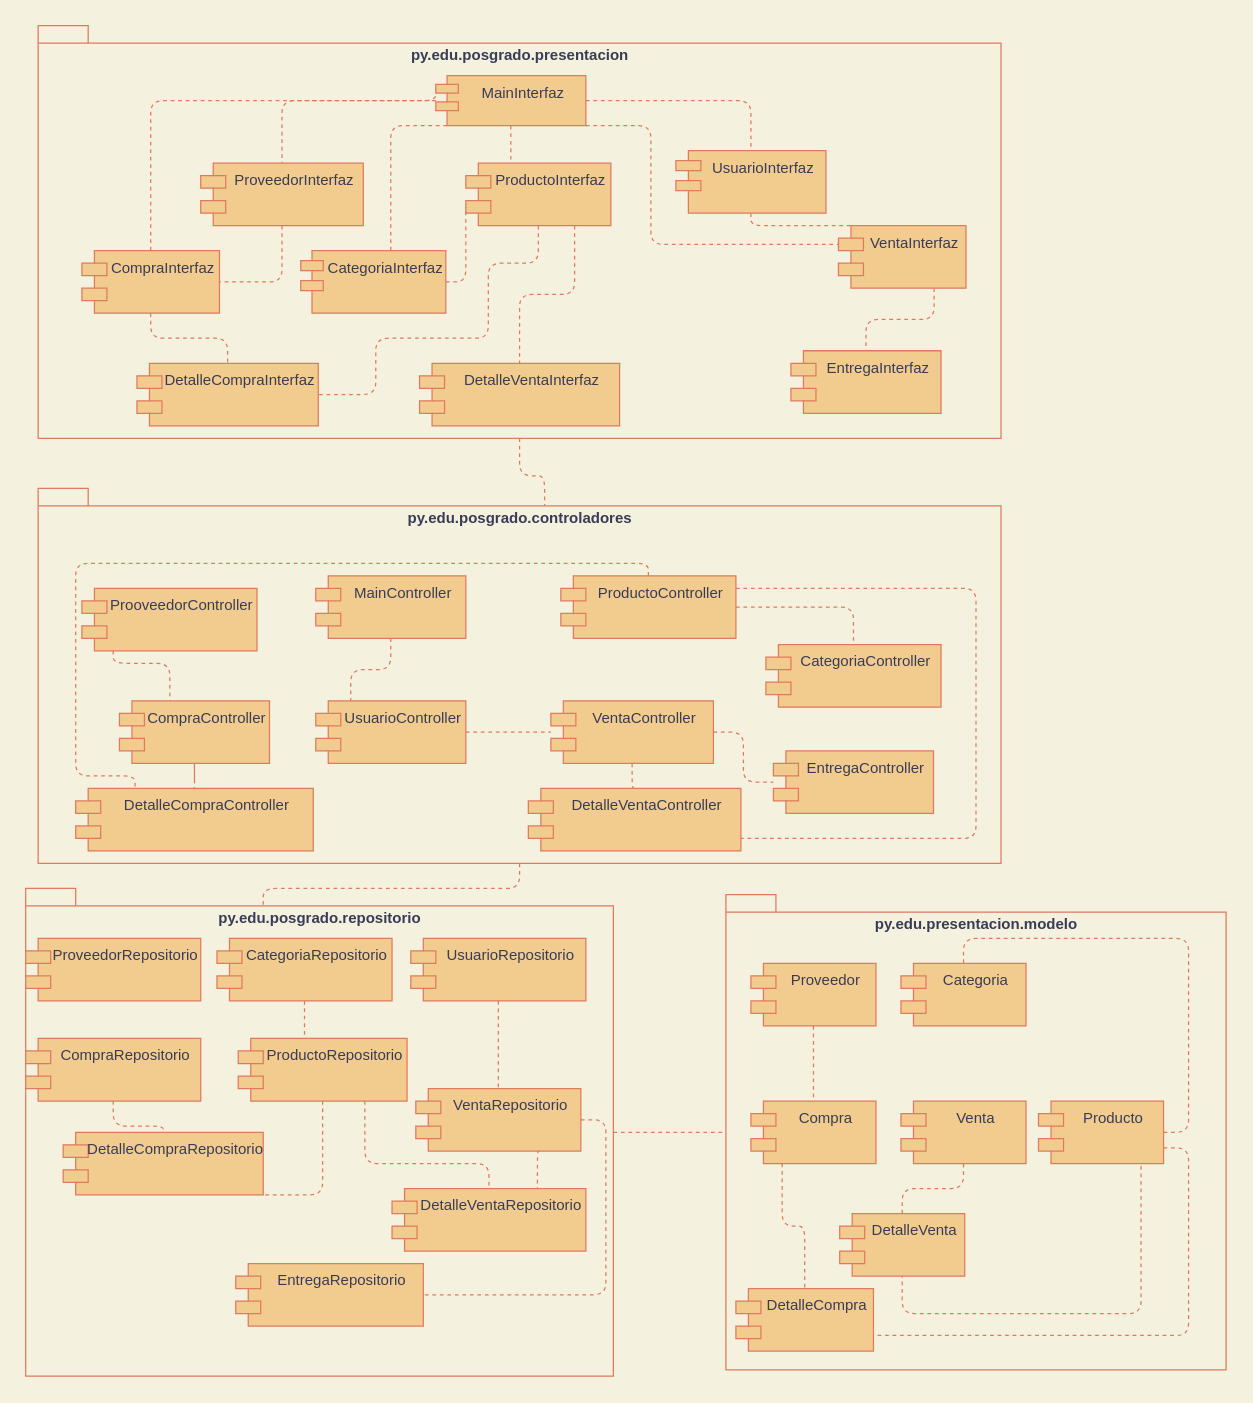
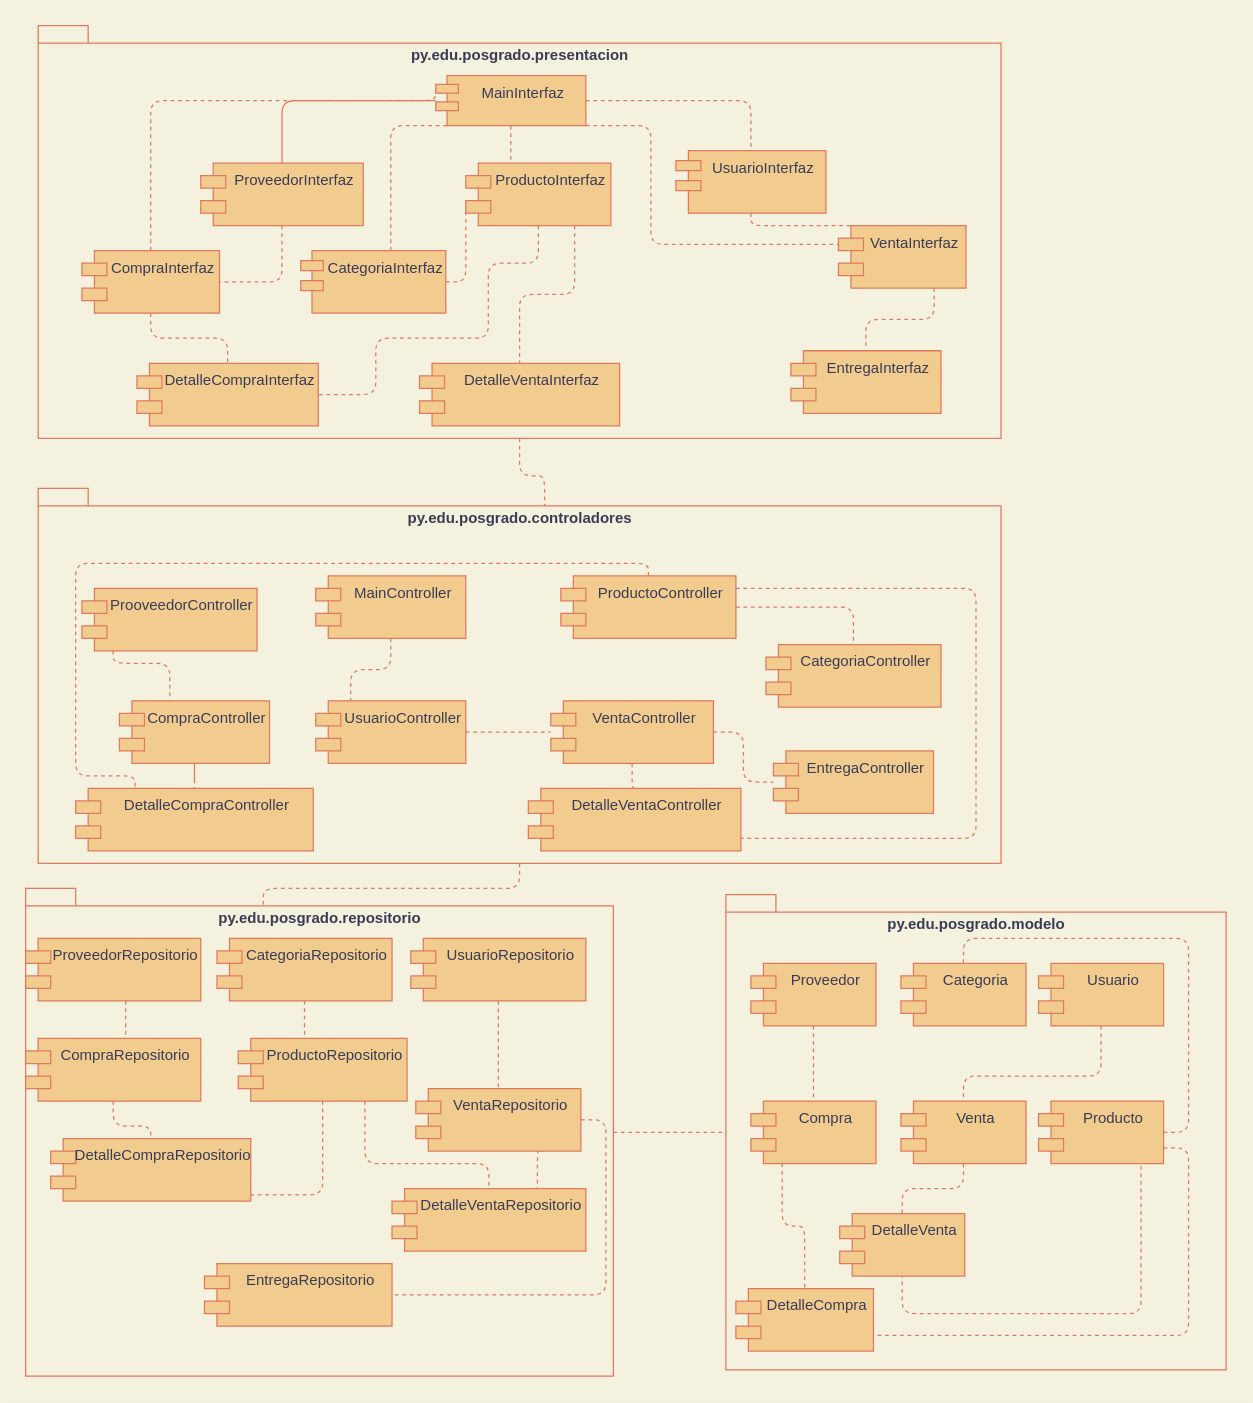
edge "MainInterfaz" -- "ProveedorInterfaz": style dashed -> solid
node "py.edu.presentacion.modelo": label "py.edu.presentacion.modelo" -> "py.edu.posgrado.modelo"
node "Usuario": added
edge "ProveedorRepositorio" -- "CompraRepositorio": added
edge "Usuario" -- "Venta": added
node "DetalleCompraRepositorio": moved (163, 1163) -> (151, 1169)
node "EntregaRepositorio": moved (329, 1294) -> (298, 1294)
